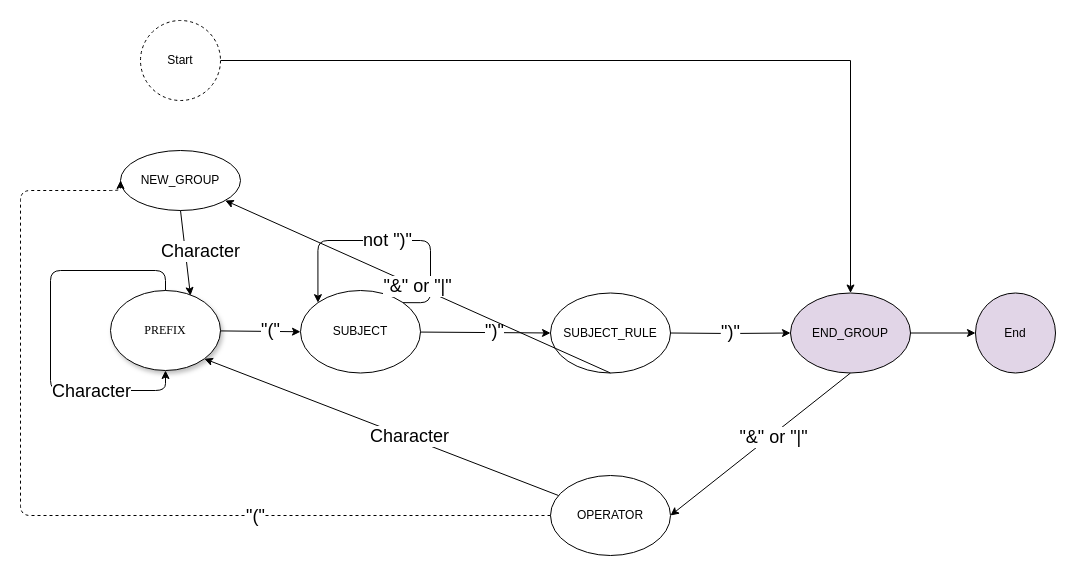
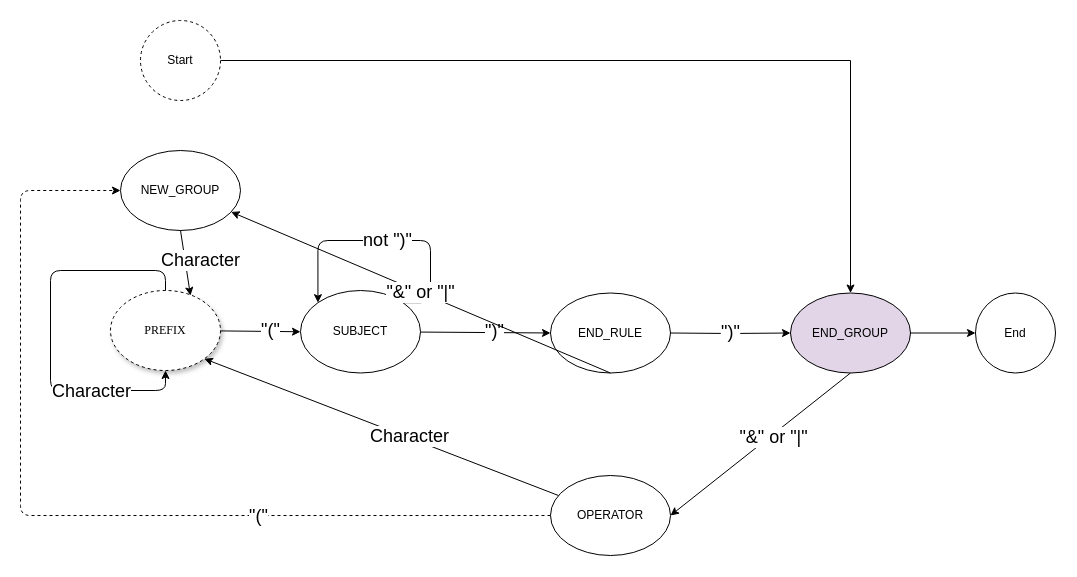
node "NEW_GROUP": size 120x60 -> 120x80
node "PREFIX": style solid -> dashed
node "End": fillcolor #e1d5e7 -> #ffffff
node "SUBJECT_RULE": label "SUBJECT_RULE" -> "END_RULE"
